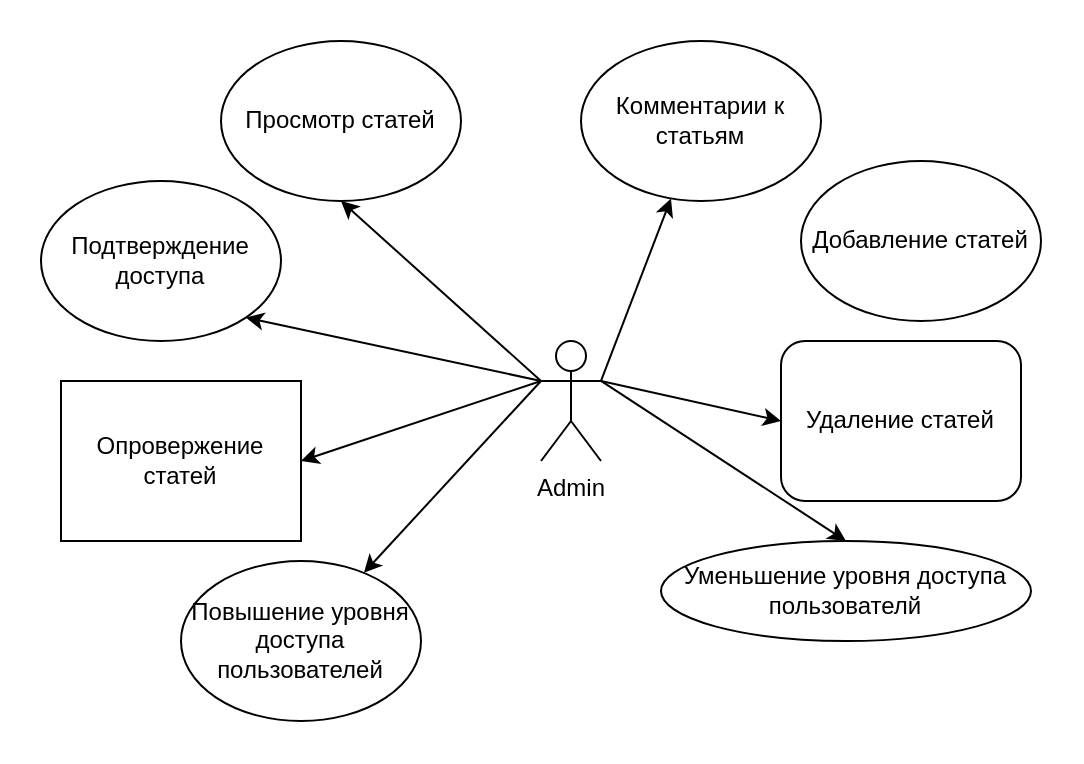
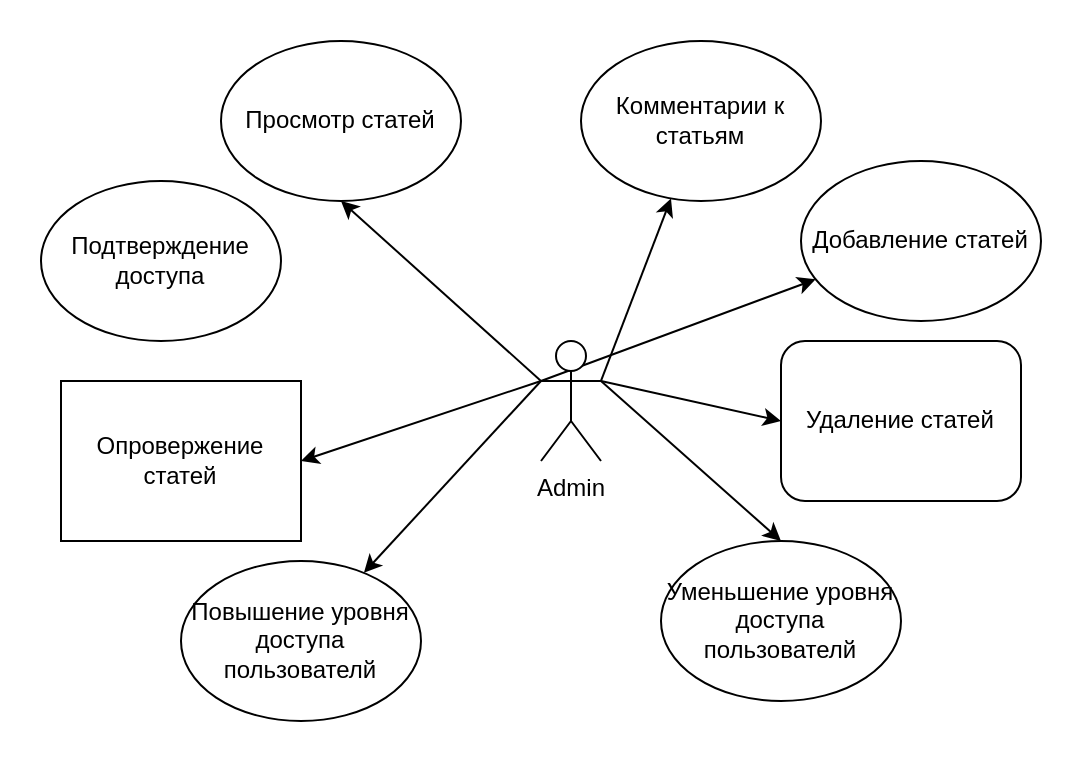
edge "Admin" -> "Подтверждение доступа": now "Admin" -> "Добавление статей"
node "Уменьшение уровня доступа пользователй": size 370x100 -> 240x160
node "Повышение уровня доступа пользователей": label "Повышение уровня доступа пользователей" -> "Повышение уровня доступа пользователй"
